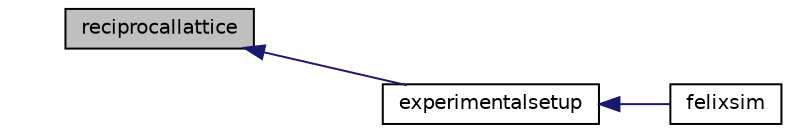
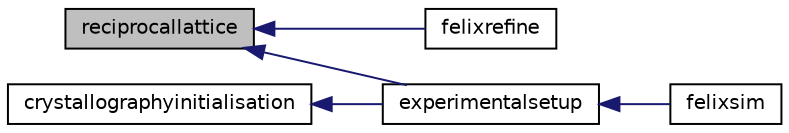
node "felixrefine": added
node "crystallographyinitialisation": added
